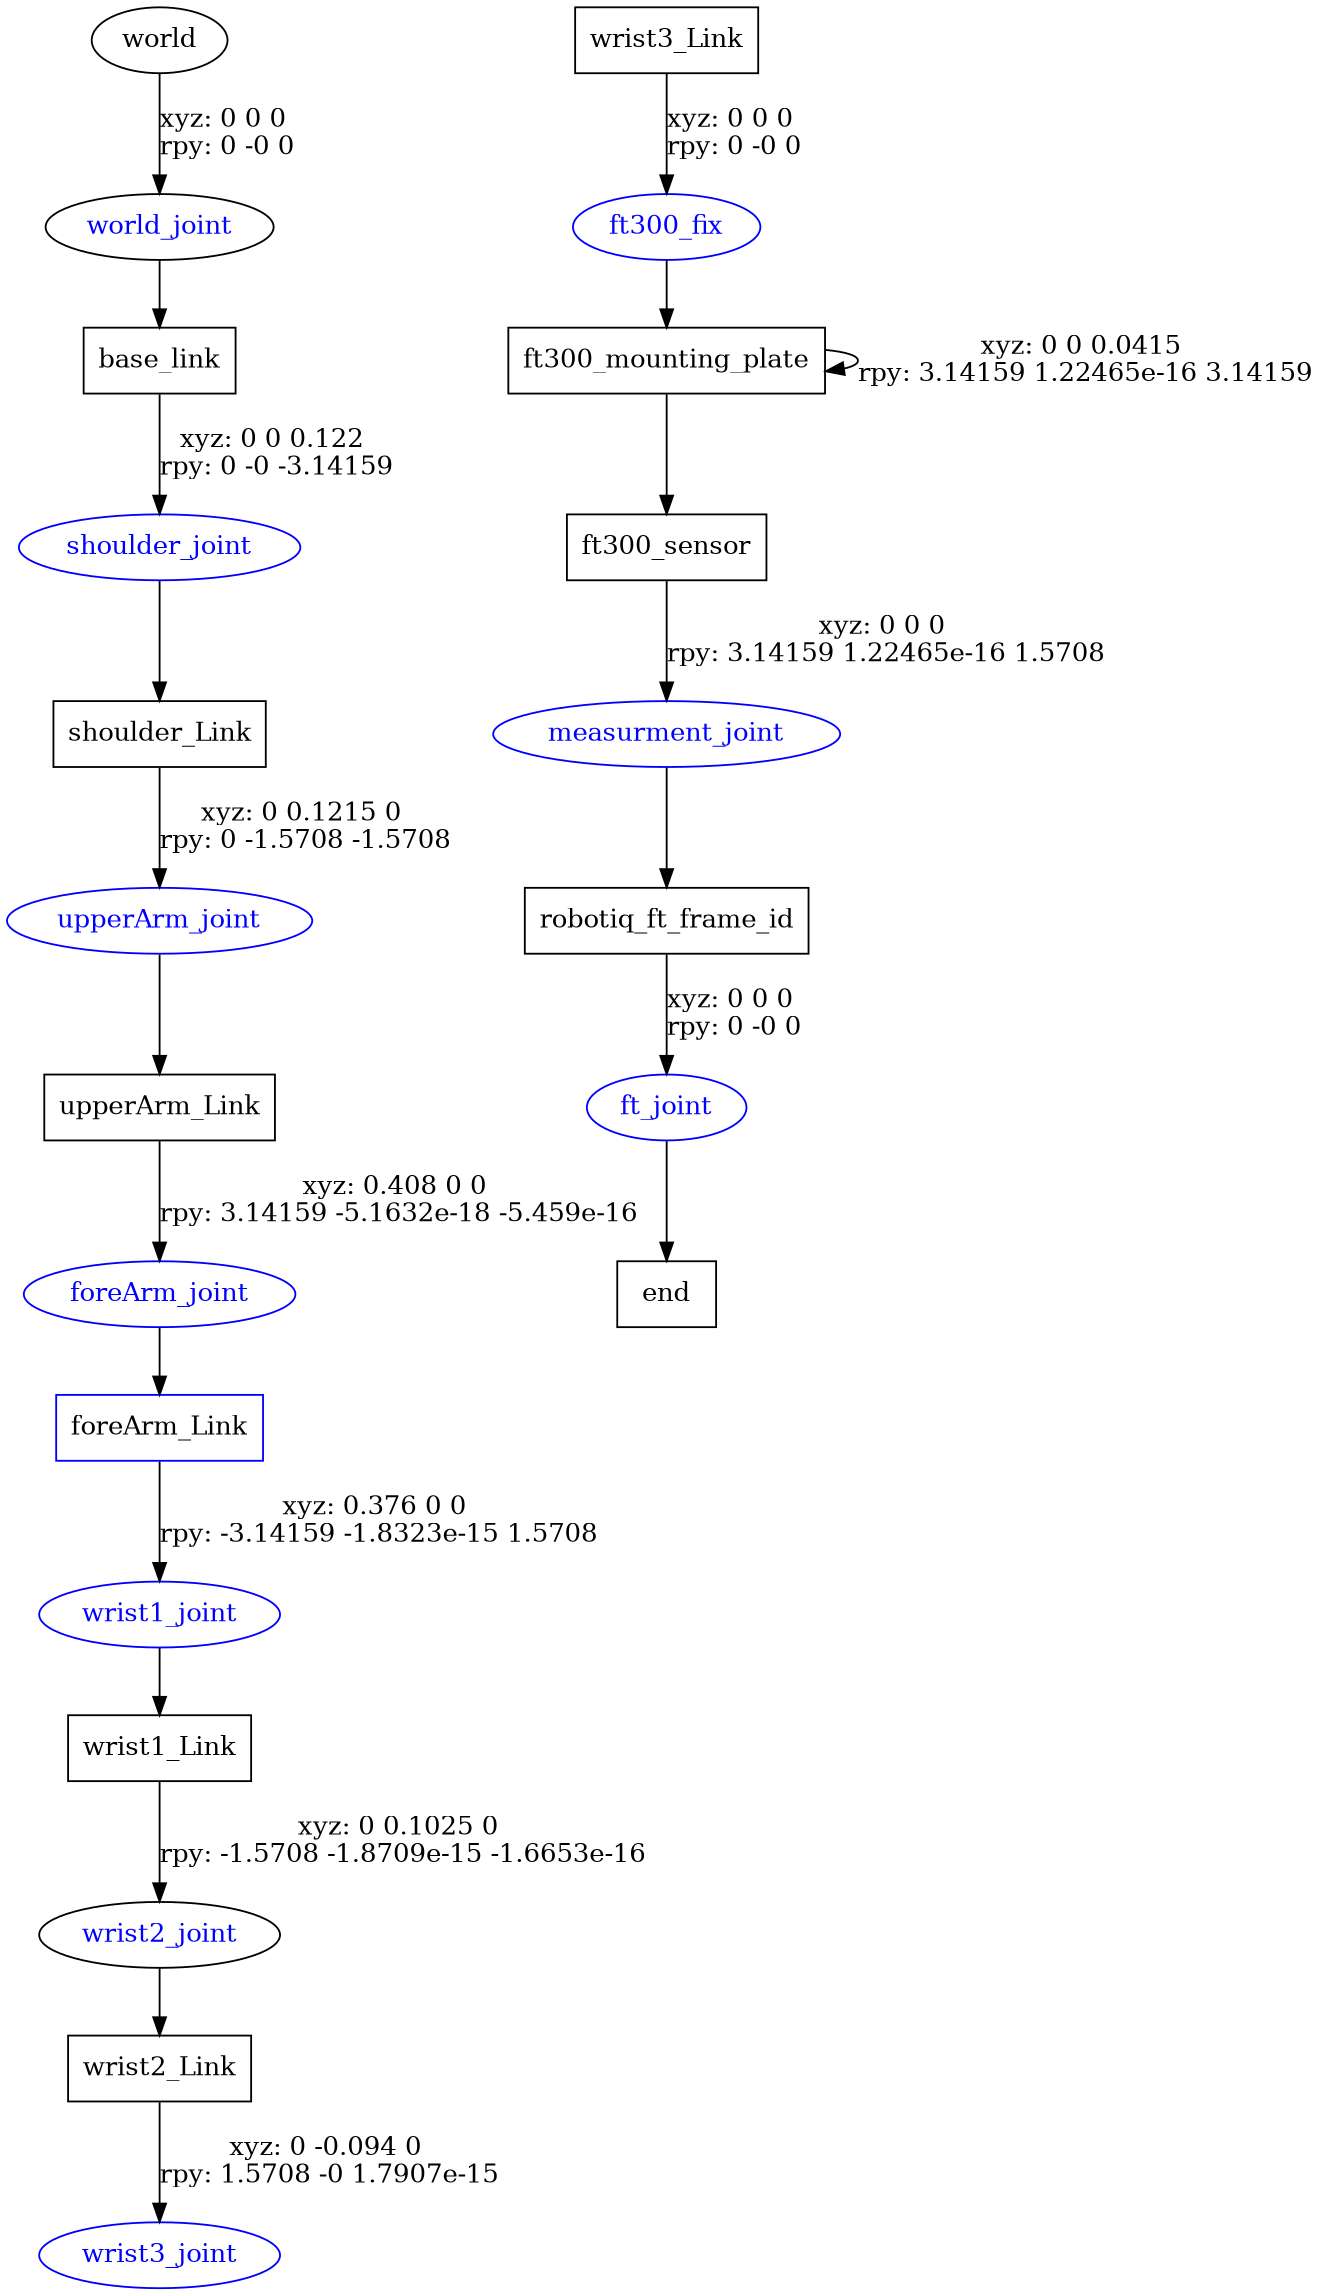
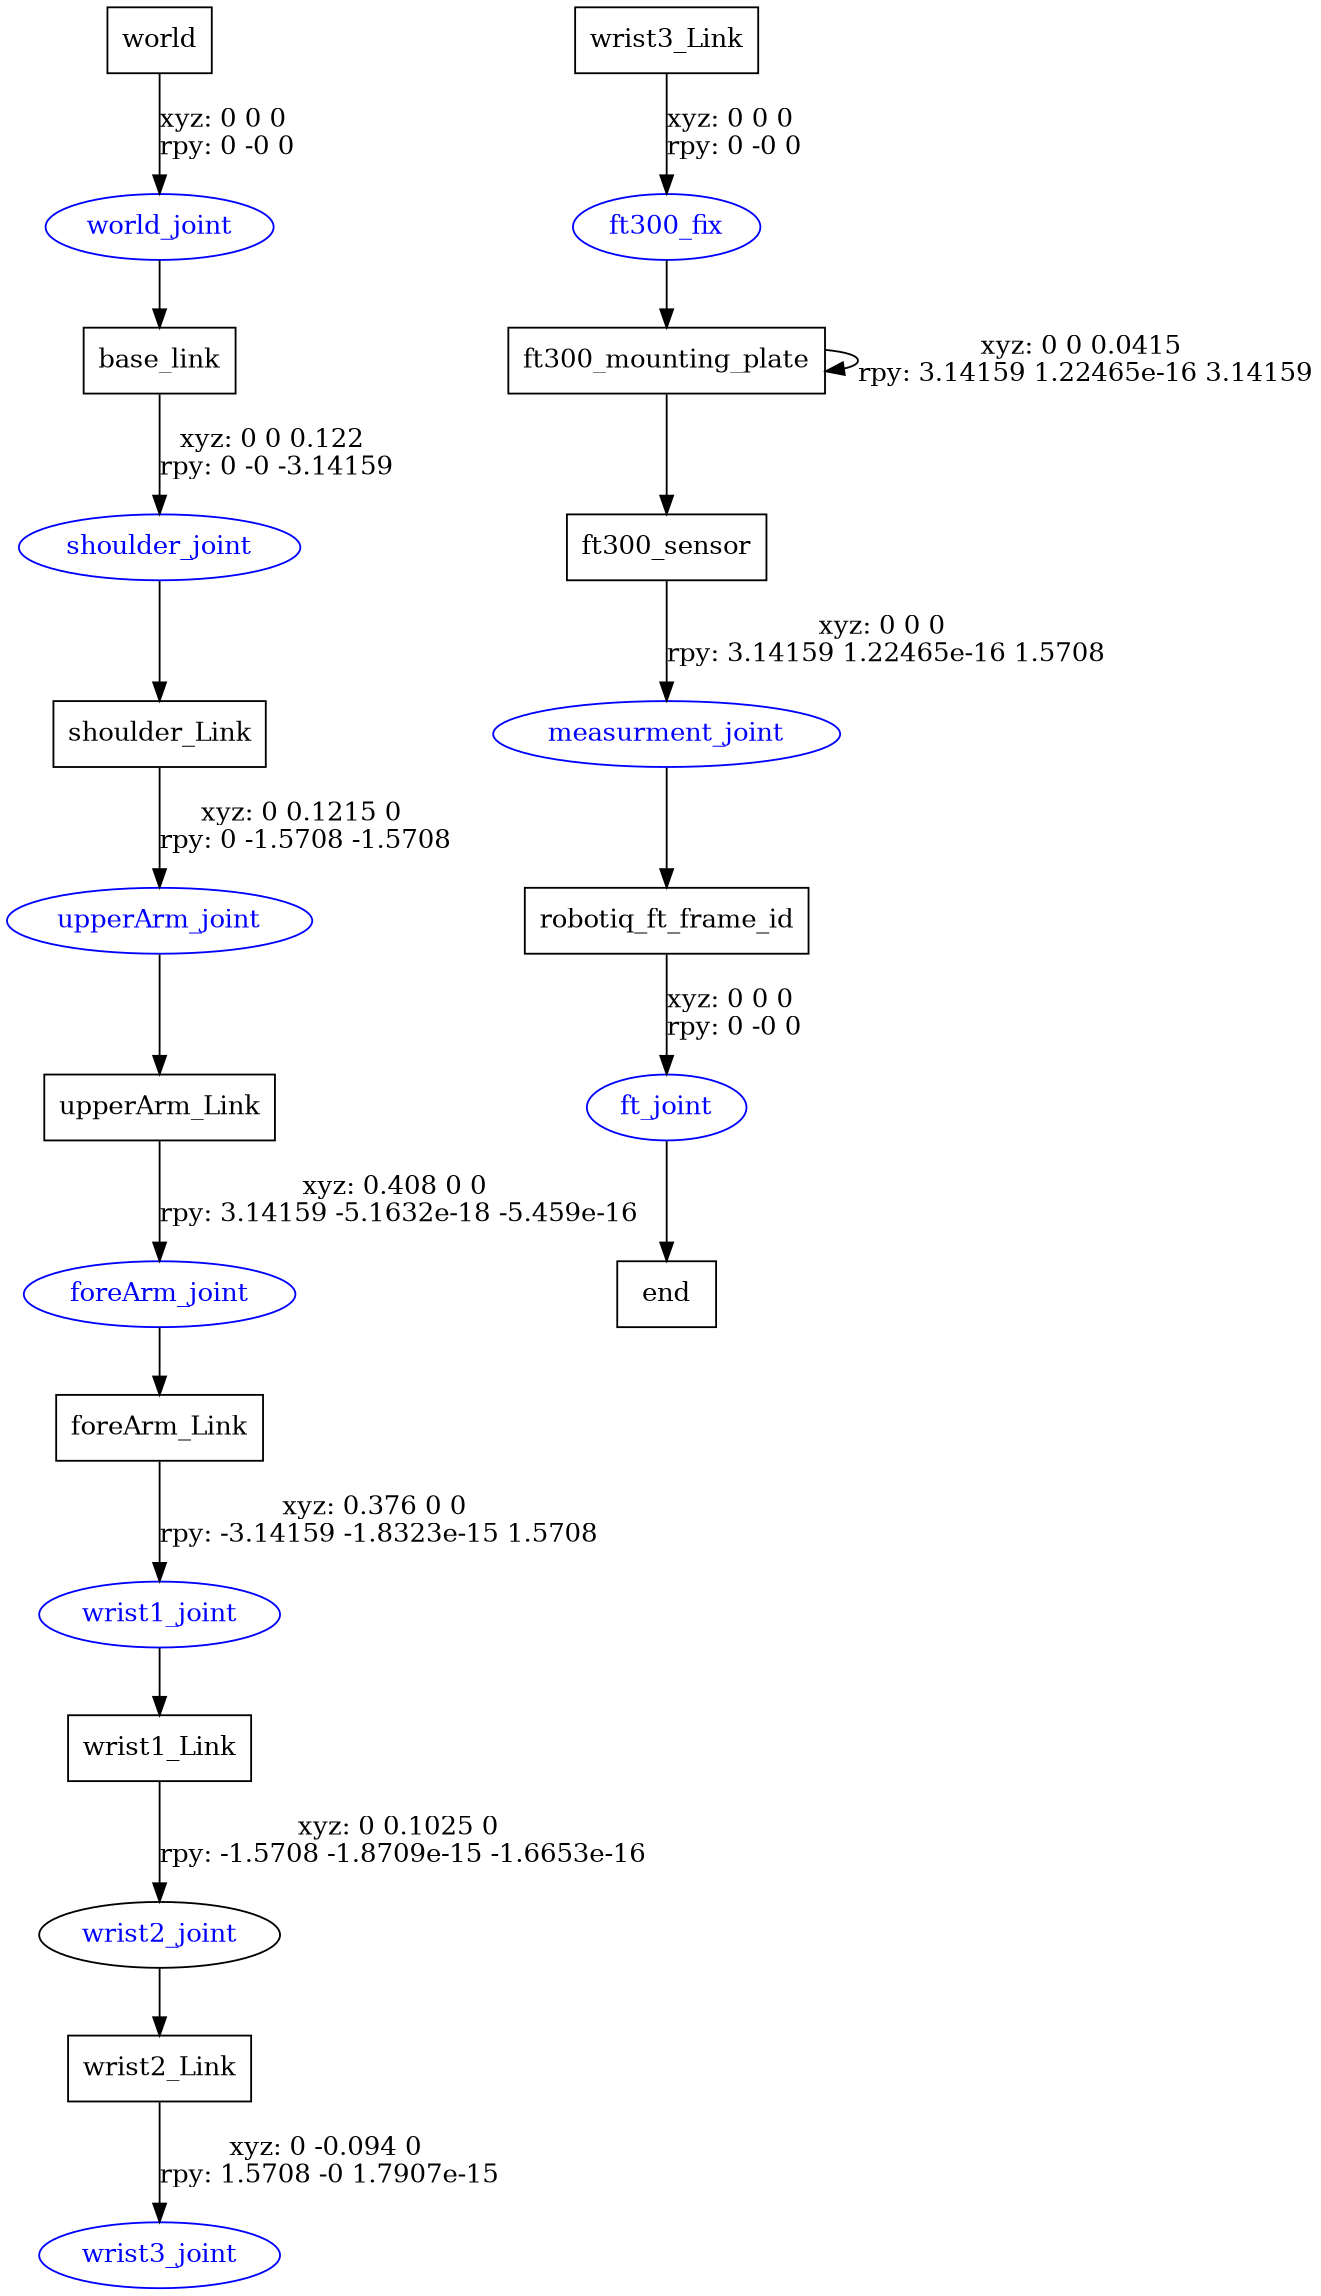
node "world": shape ellipse -> box
node "world_joint": color black -> blue
node "foreArm_Link": color blue -> black
